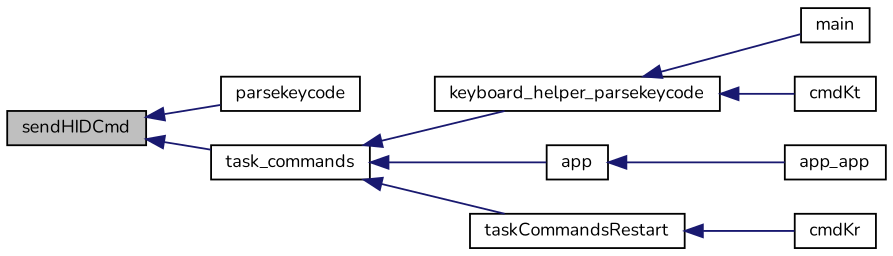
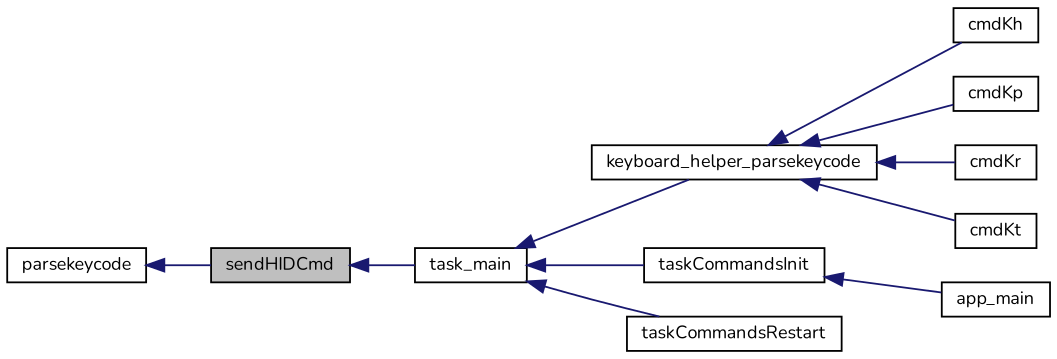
node "main": label "main" -> "cmdKh"
node "cmdKp": added
edge "parsekeycode" -> "sendHIDCmd": reversed
node "task_commands": label "task_commands" -> "task_main"
node "app": label "app" -> "taskCommandsInit"
node "app_app": label "app_app" -> "app_main"
edge "cmdKr" -> "taskCommandsRestart": now "cmdKr" -> "keyboard_helper_parsekeycode"
